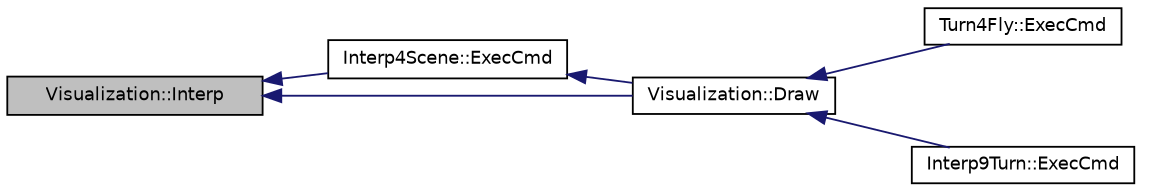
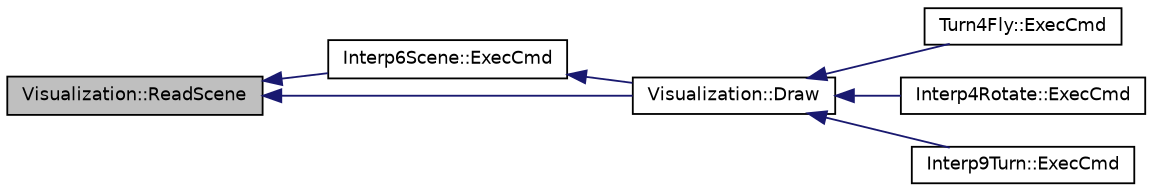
node "Interp4Scene::ExecCmd": label "Interp4Scene::ExecCmd" -> "Interp6Scene::ExecCmd"
node "Visualization::Interp": label "Visualization::Interp" -> "Visualization::ReadScene"
node "Interp4Rotate::ExecCmd": added
